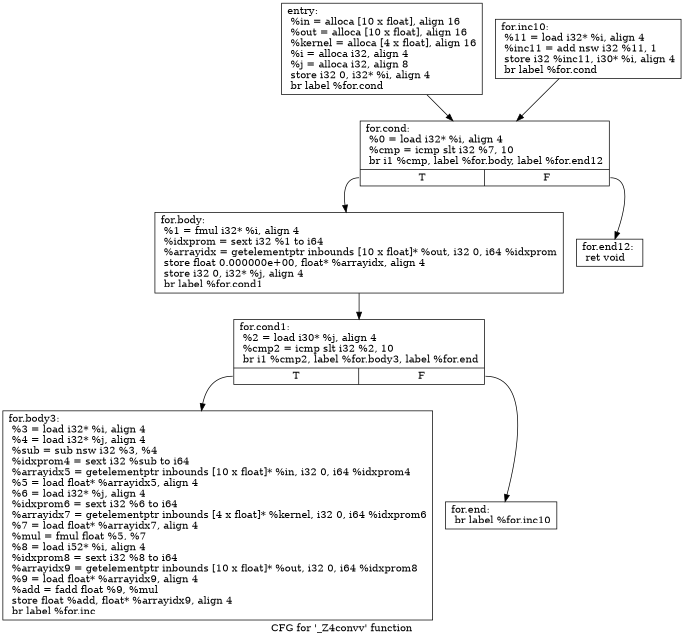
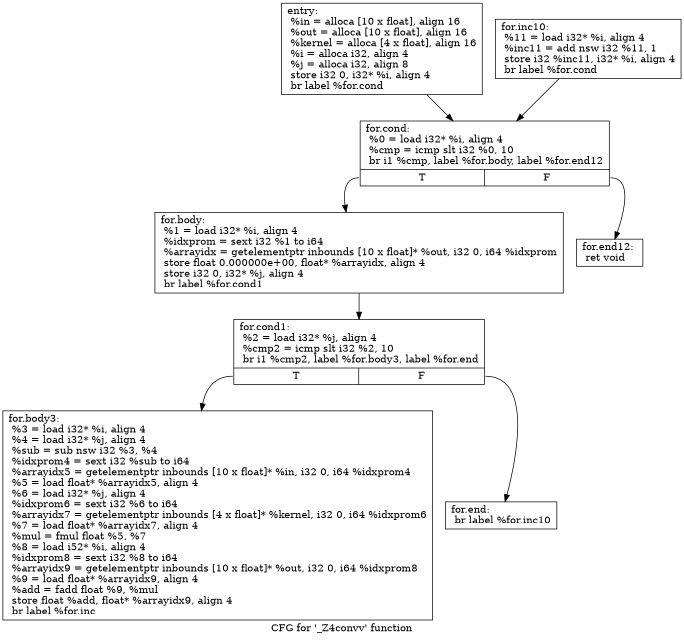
node "for.inc10:": text "store i32 %inc11, i30* %i, align 4" -> "store i32 %inc11, i32* %i, align 4"
node "for.cond:": text "%cmp = icmp slt i32 %7, 10" -> "%cmp = icmp slt i32 %0, 10"
node "for.body:": text "%1 = fmul i32* %i, align 4" -> "%1 = load i32* %i, align 4"
node "for.cond1:": text "%2 = load i30* %j, align 4" -> "%2 = load i32* %j, align 4"
